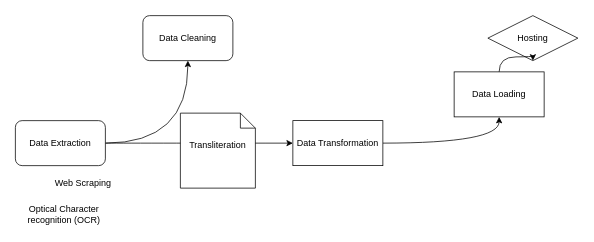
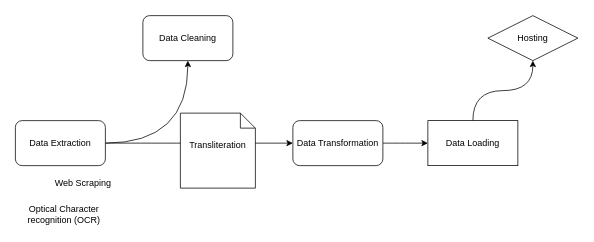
node "Data Loading": moved (499, 94) -> (473, 143)
node "Data Transformation": shape rectangle -> rounded rectangle
